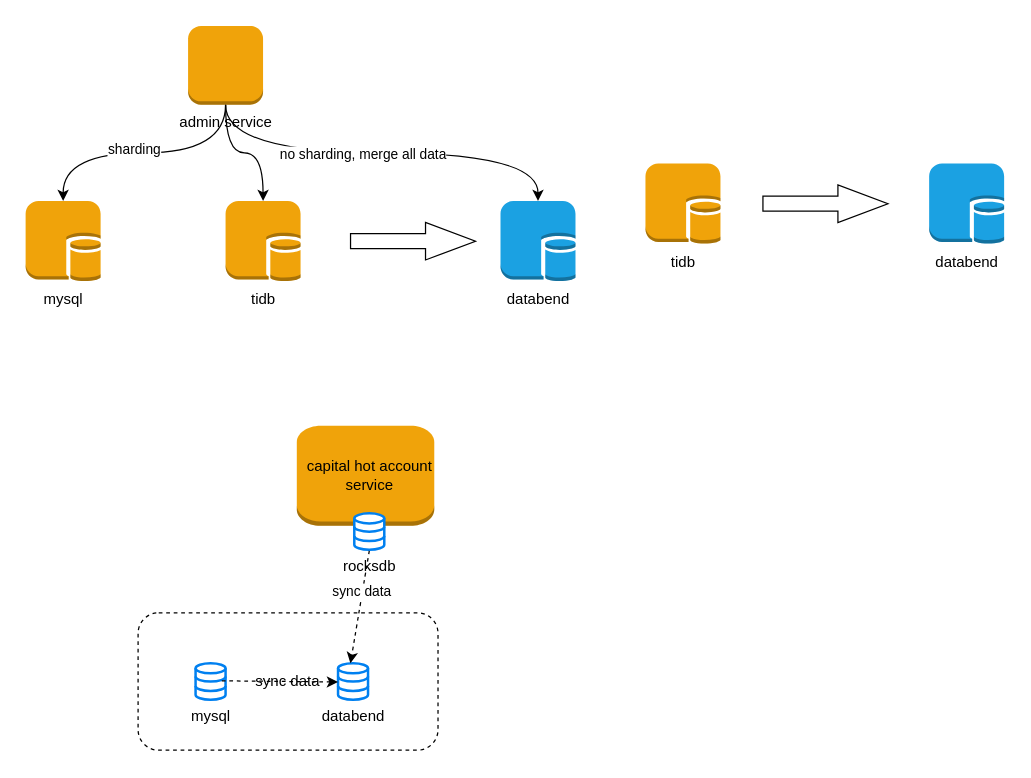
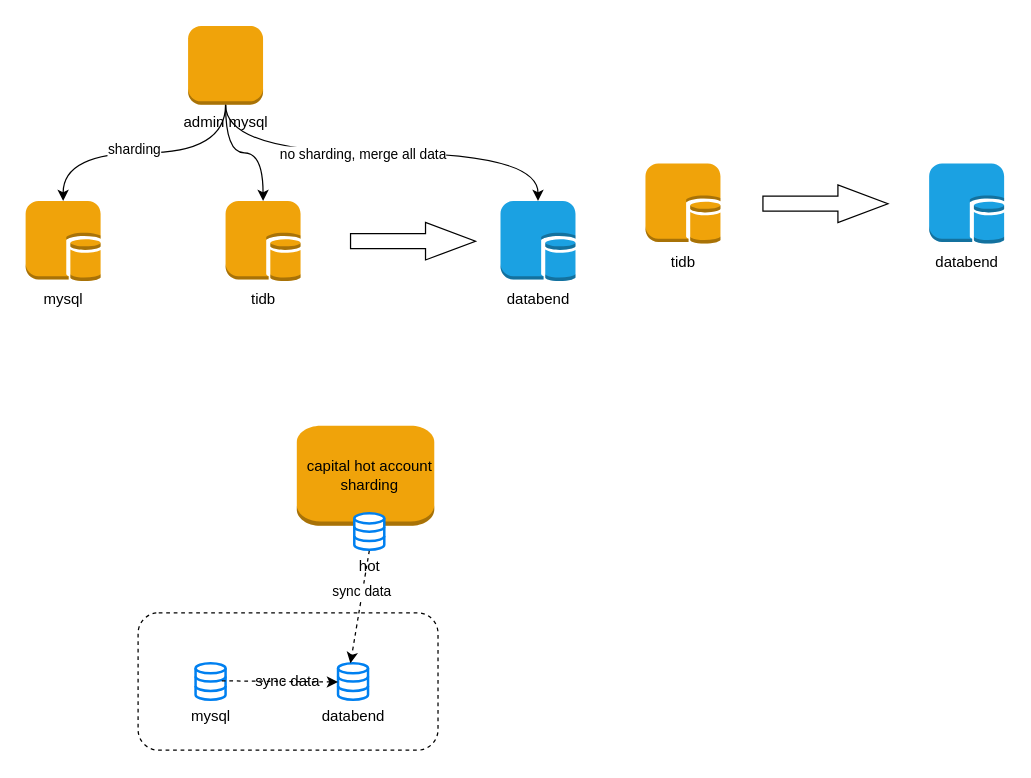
node "admin service": label "admin service" -> "admin mysql"
node "capital hot account service": label "capital hot account service" -> "capital hot account sharding"
node "rocksdb": label "rocksdb" -> "hot"
